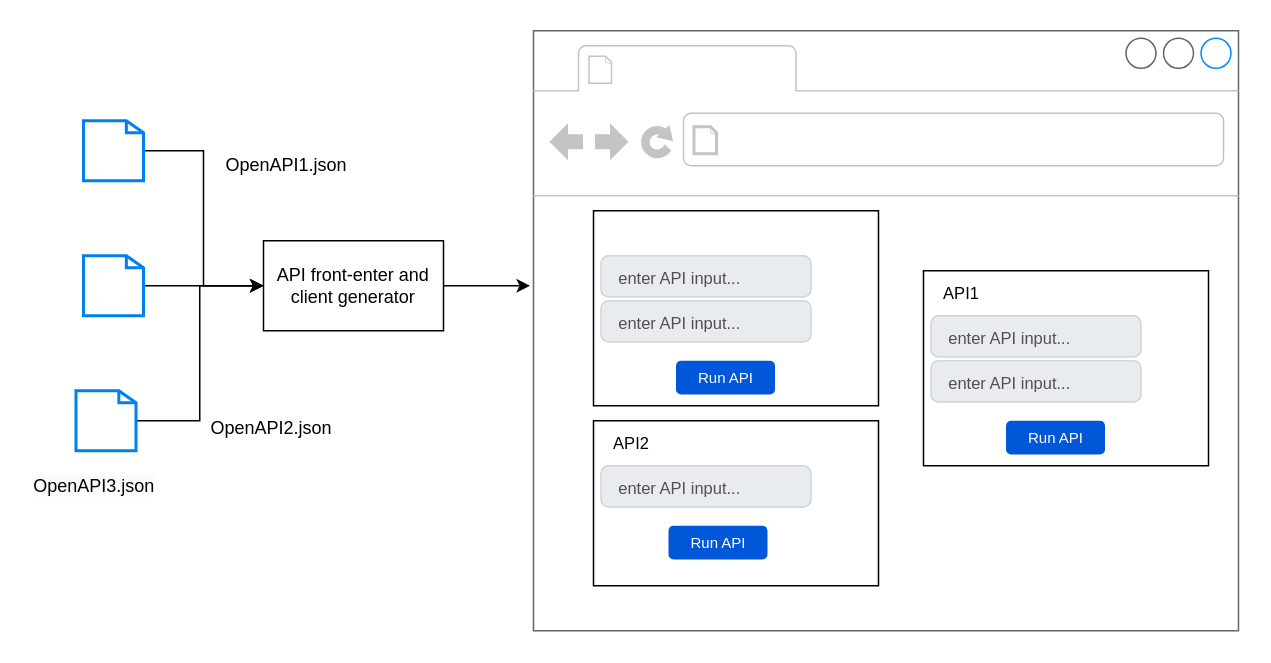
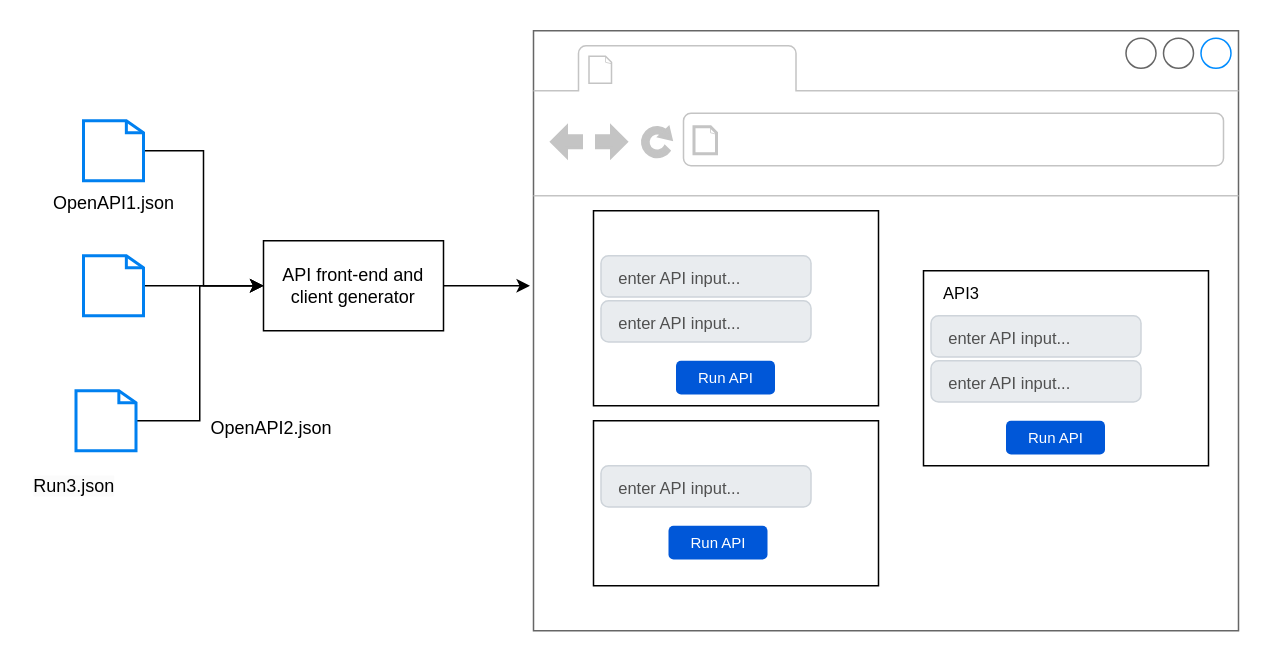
node "OpenAPI1.json": moved (286, 166) -> (113, 203)
node "API front-enter and client generator": label "API front-enter and client generator" -> "API front-end and client generator"
node "API1": label "API1" -> "API3"
node "API2": removed
node "OpenAPI3.json": label "OpenAPI3.json" -> "Run3.json"
